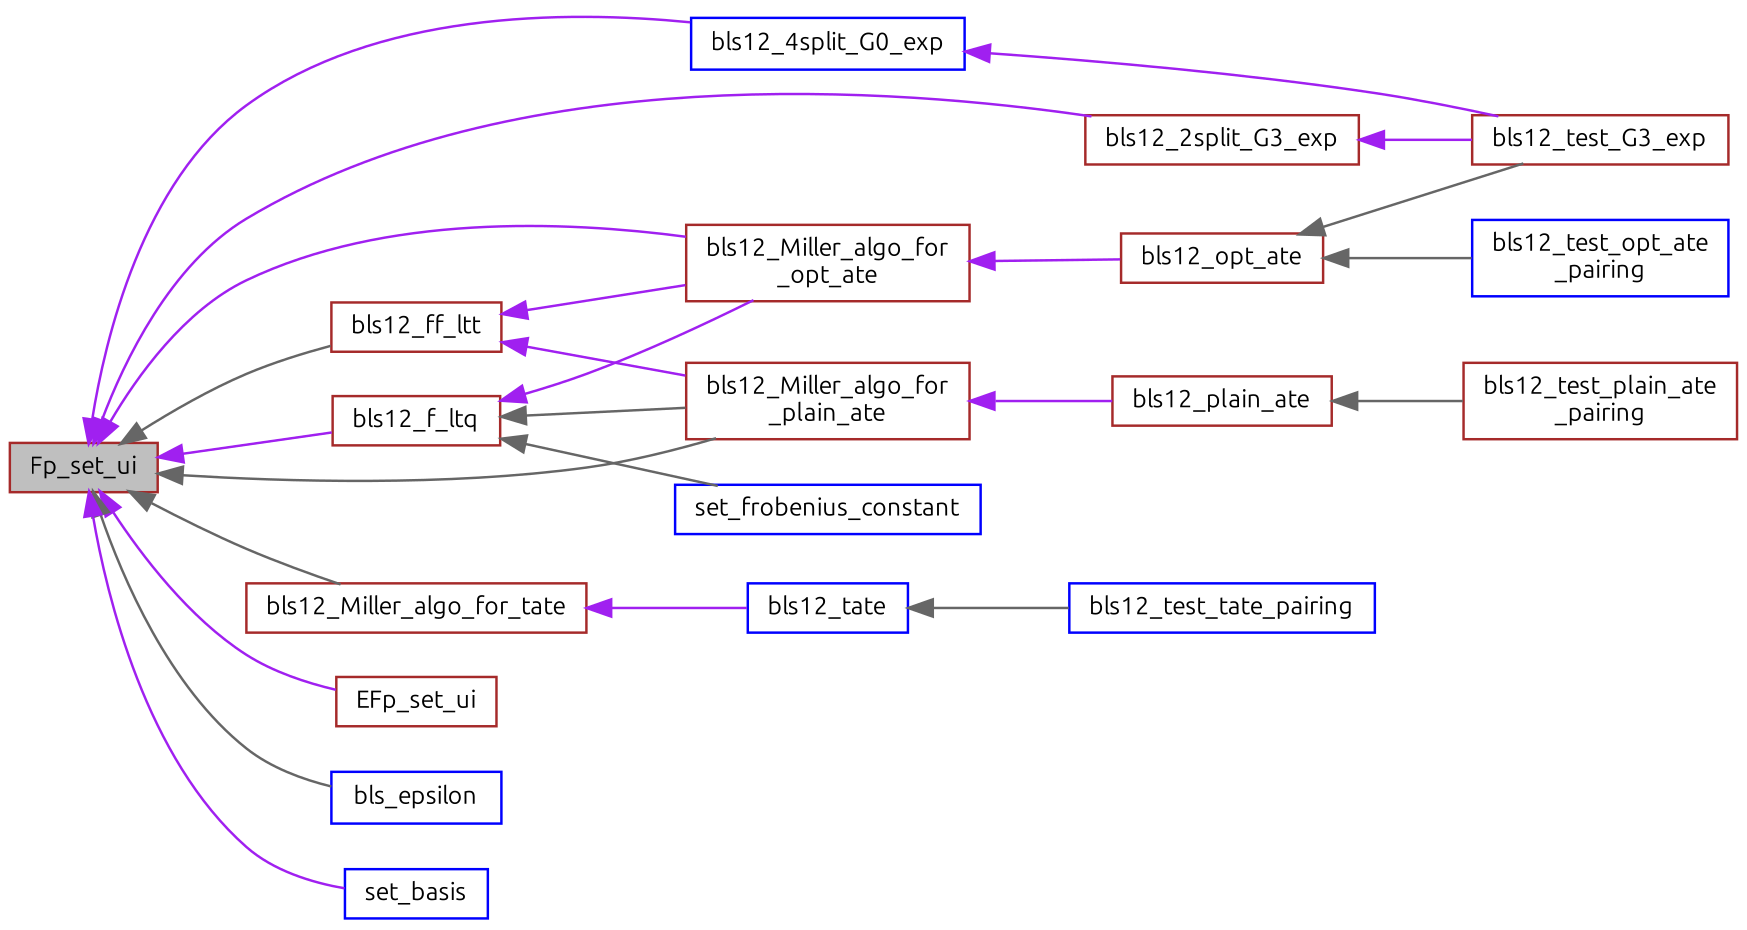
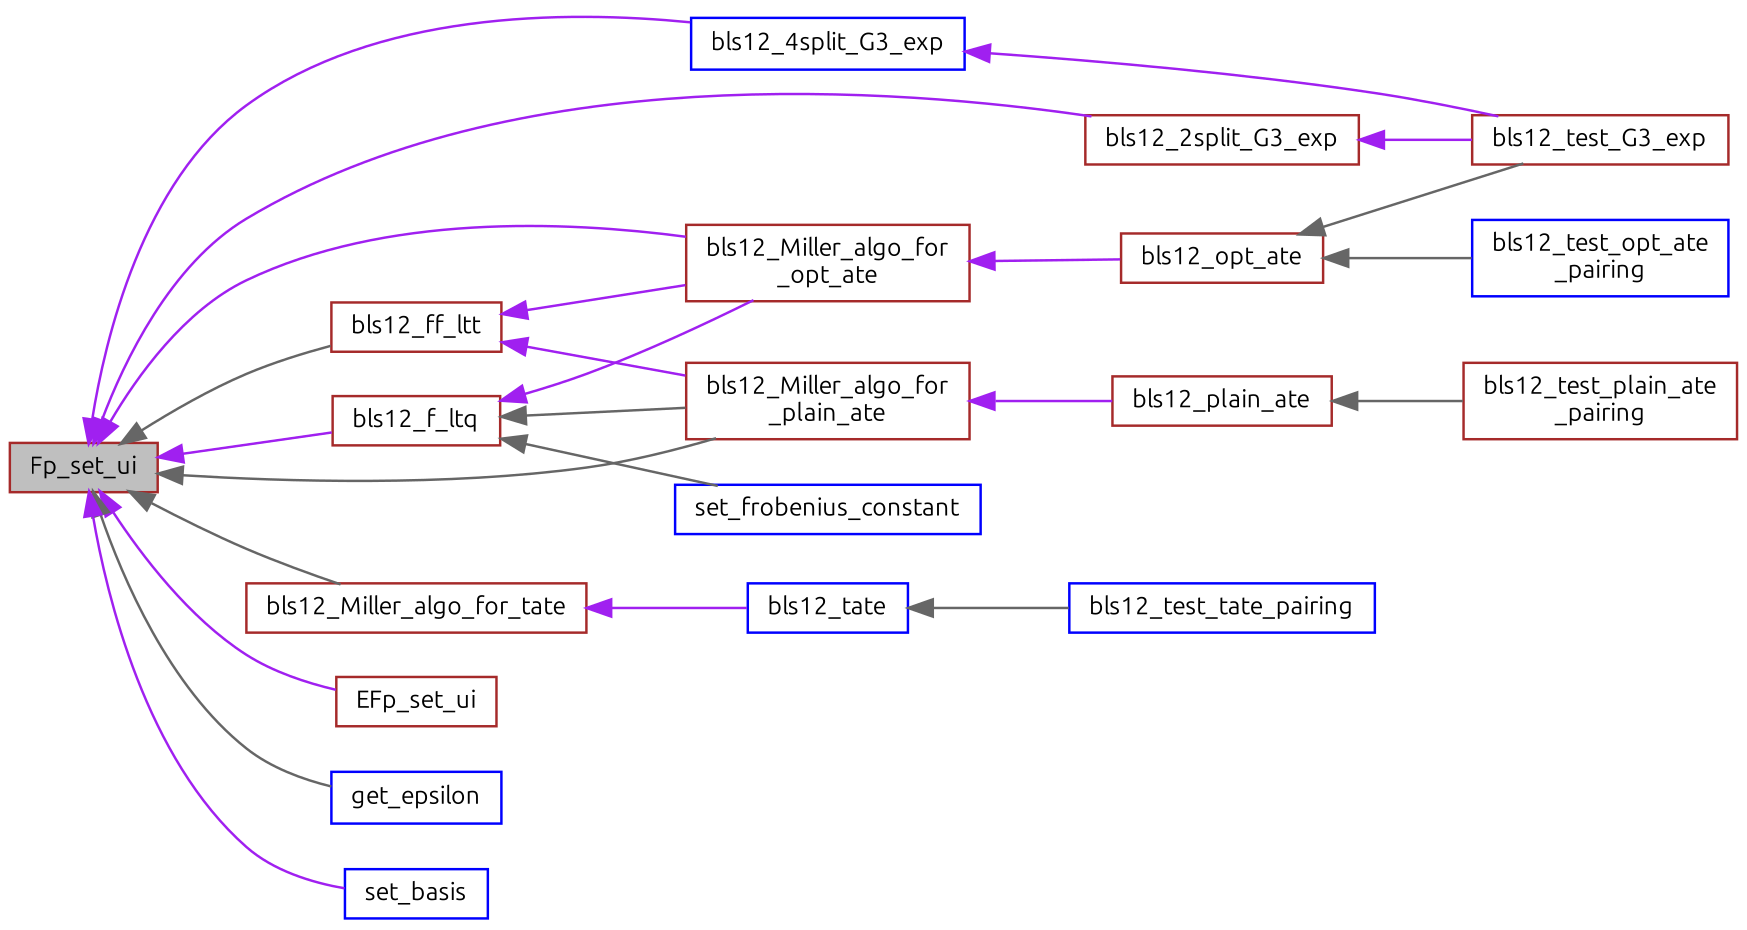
node "bls12_4split_G0_exp": label "bls12_4split_G0_exp" -> "bls12_4split_G3_exp"
node "bls_epsilon": label "bls_epsilon" -> "get_epsilon"
